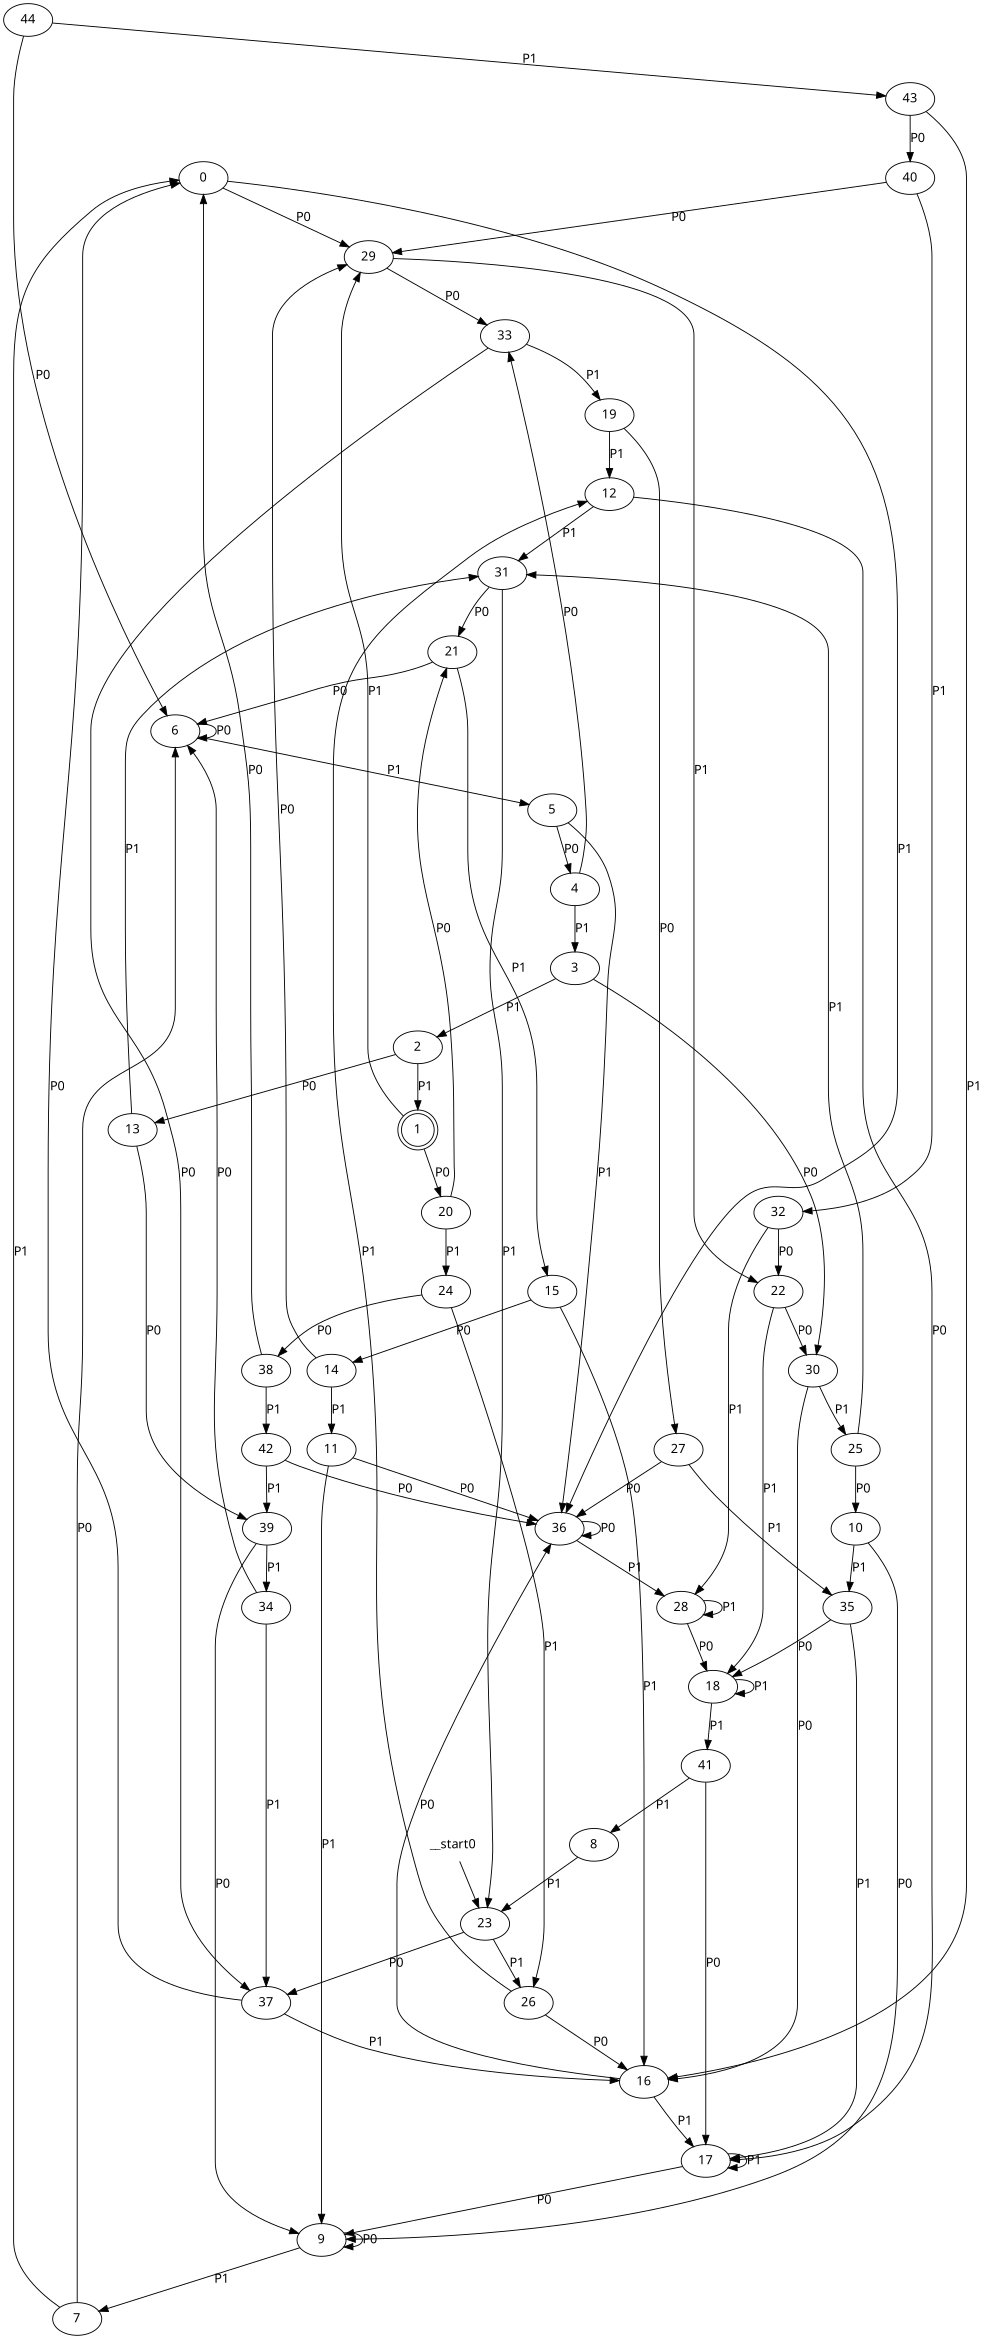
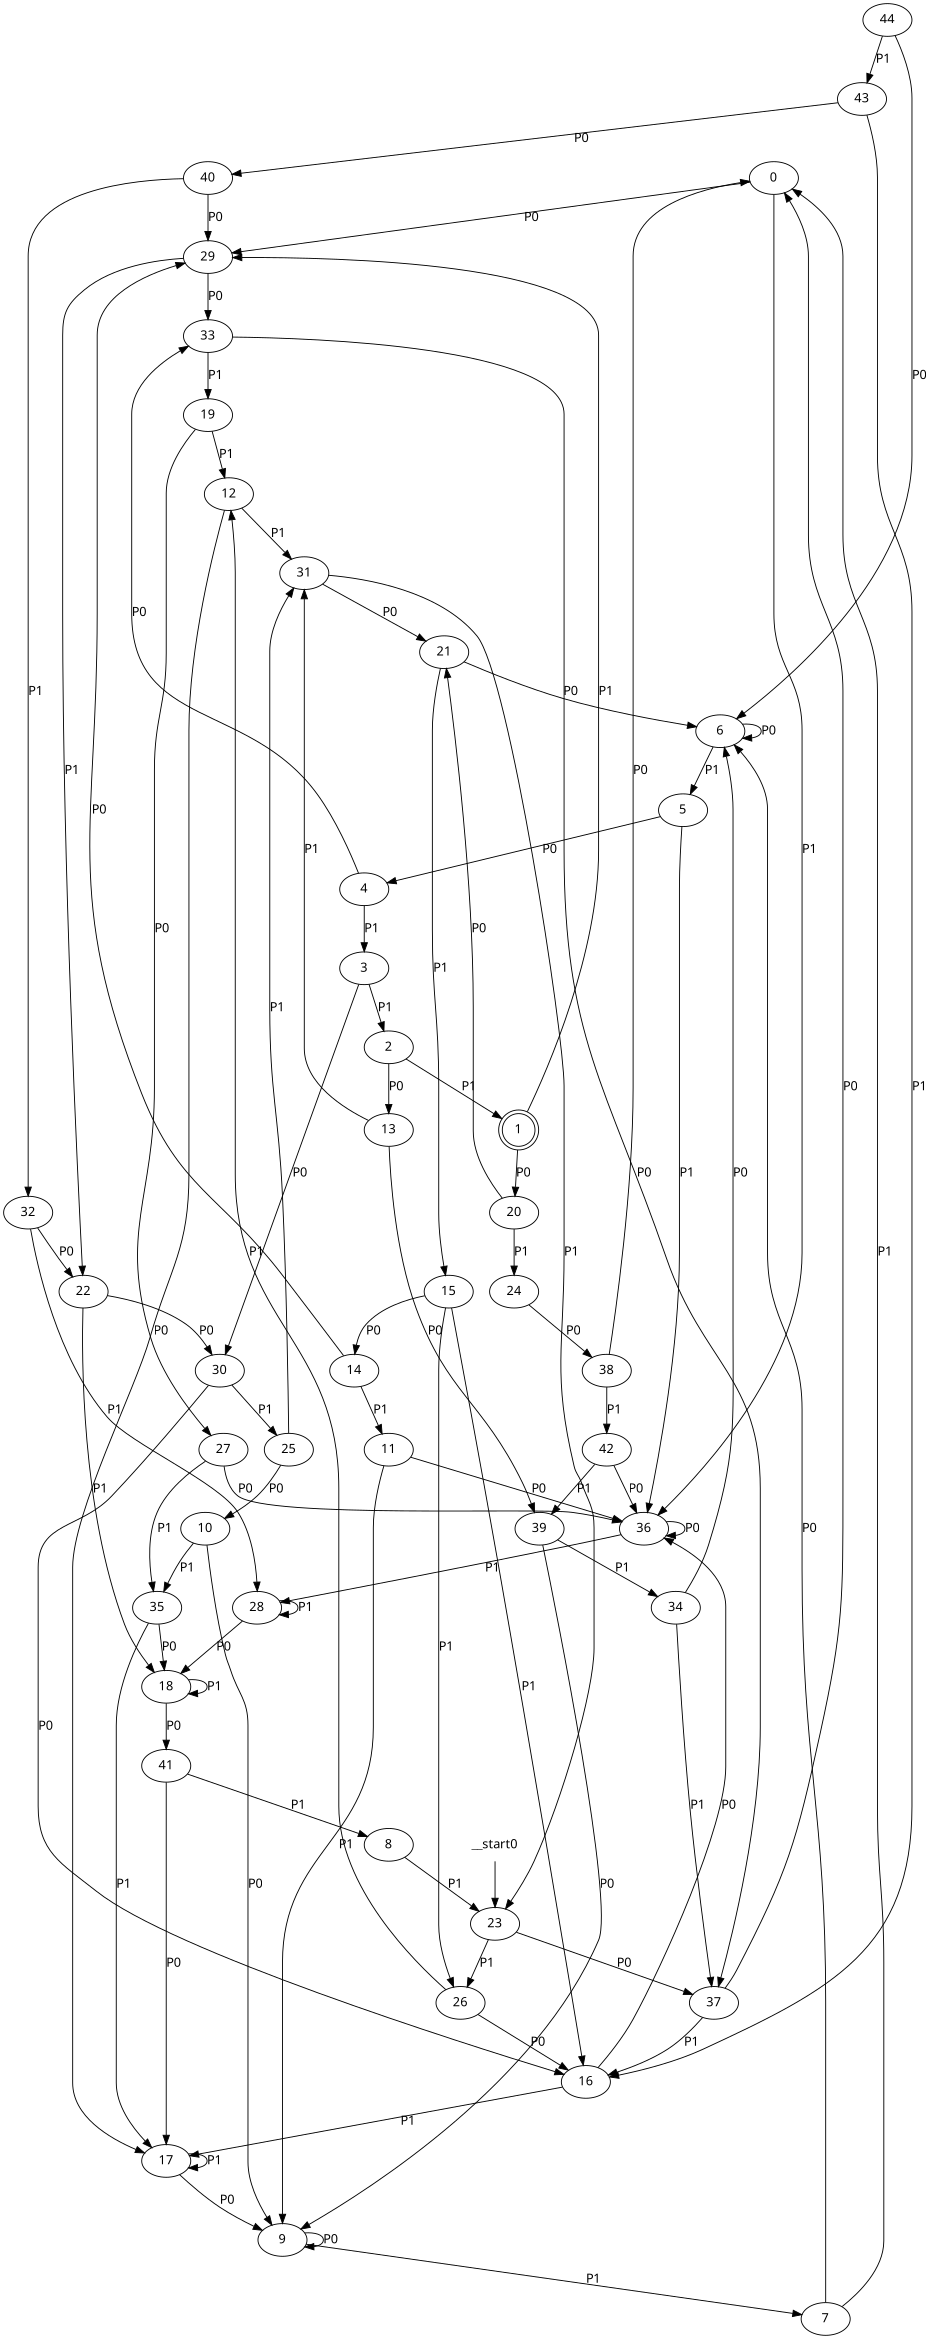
edge "24" -> "26": now "15" -> "26"
edge "18" -> "41": label "P1" -> "P0"
